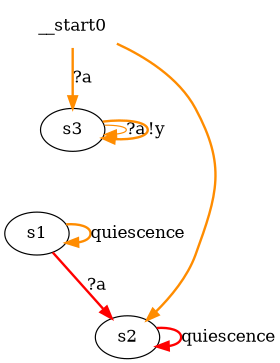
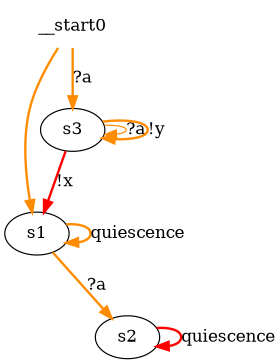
edge "__start0" -> "s2": now "__start0" -> "s1"
edge "s3" -> "s1": added, label "!x"
edge "s1" -> "s2": color red -> darkorange
